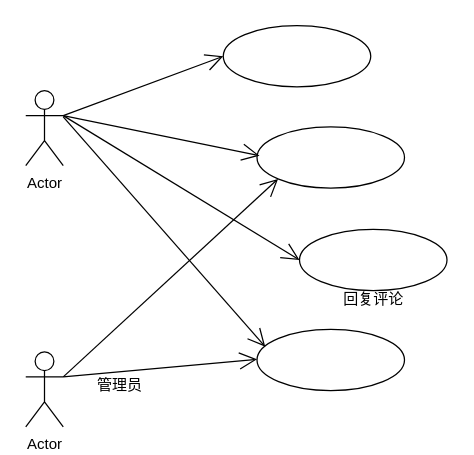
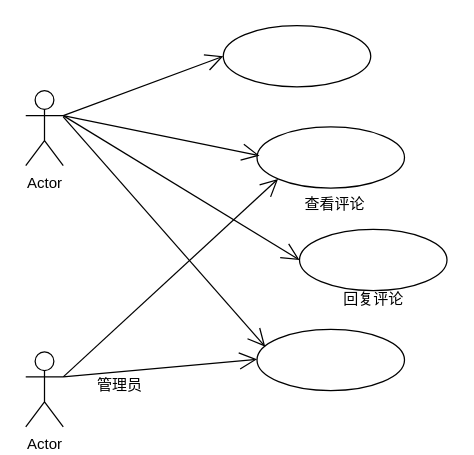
node "查看评论": added
